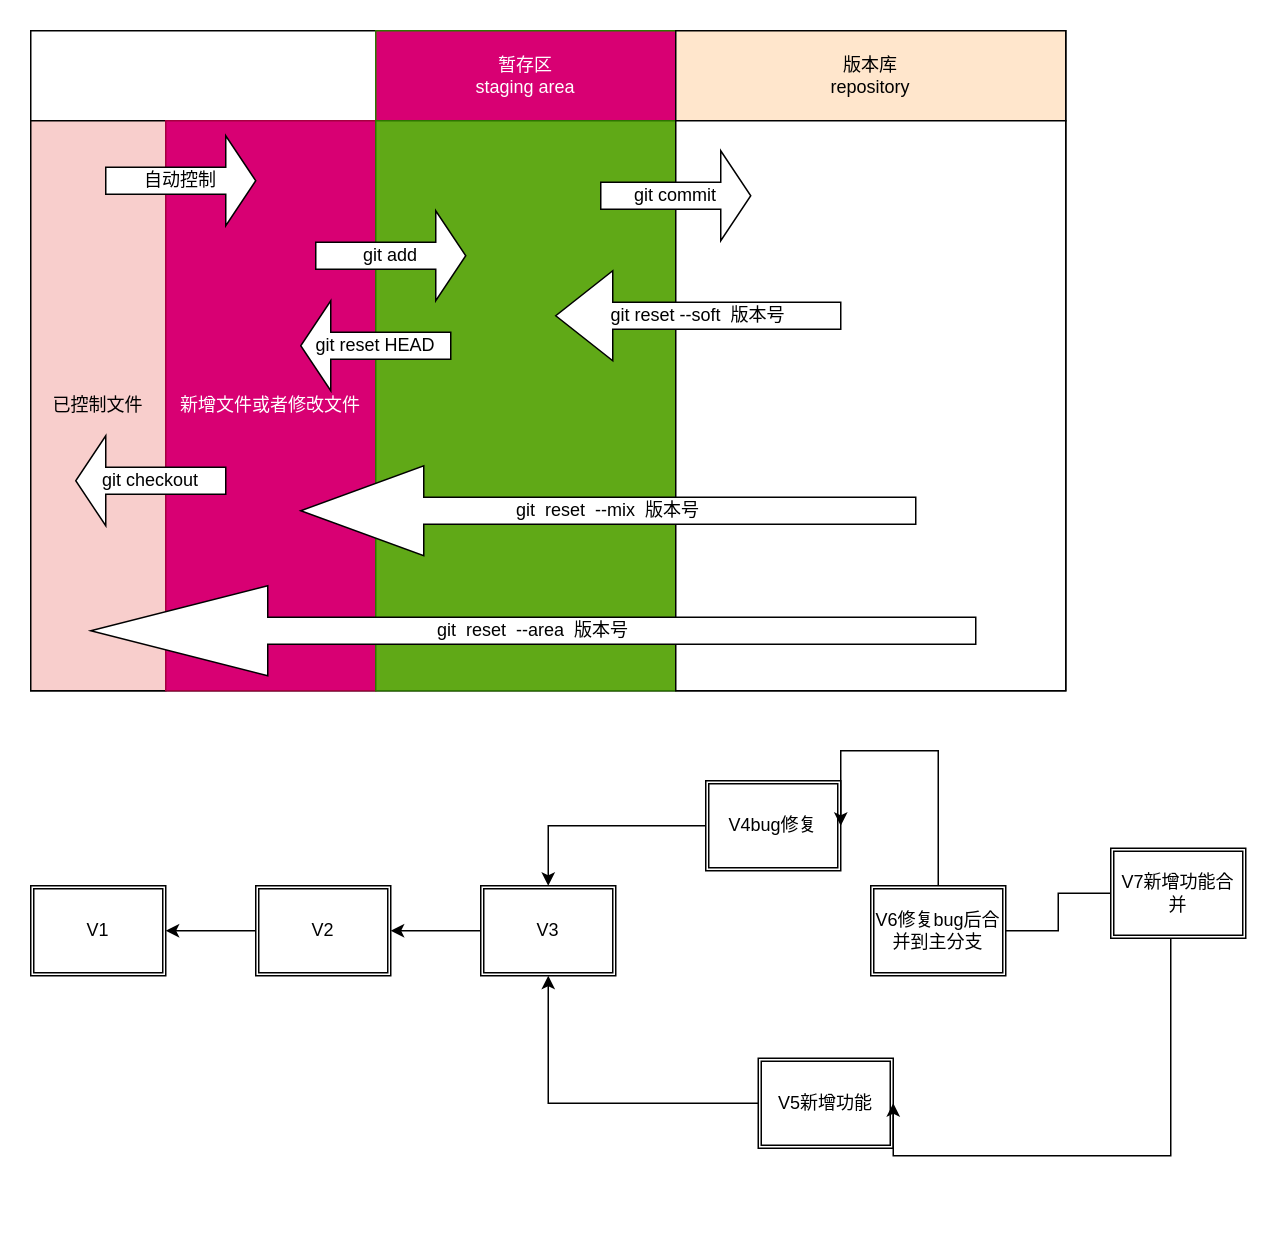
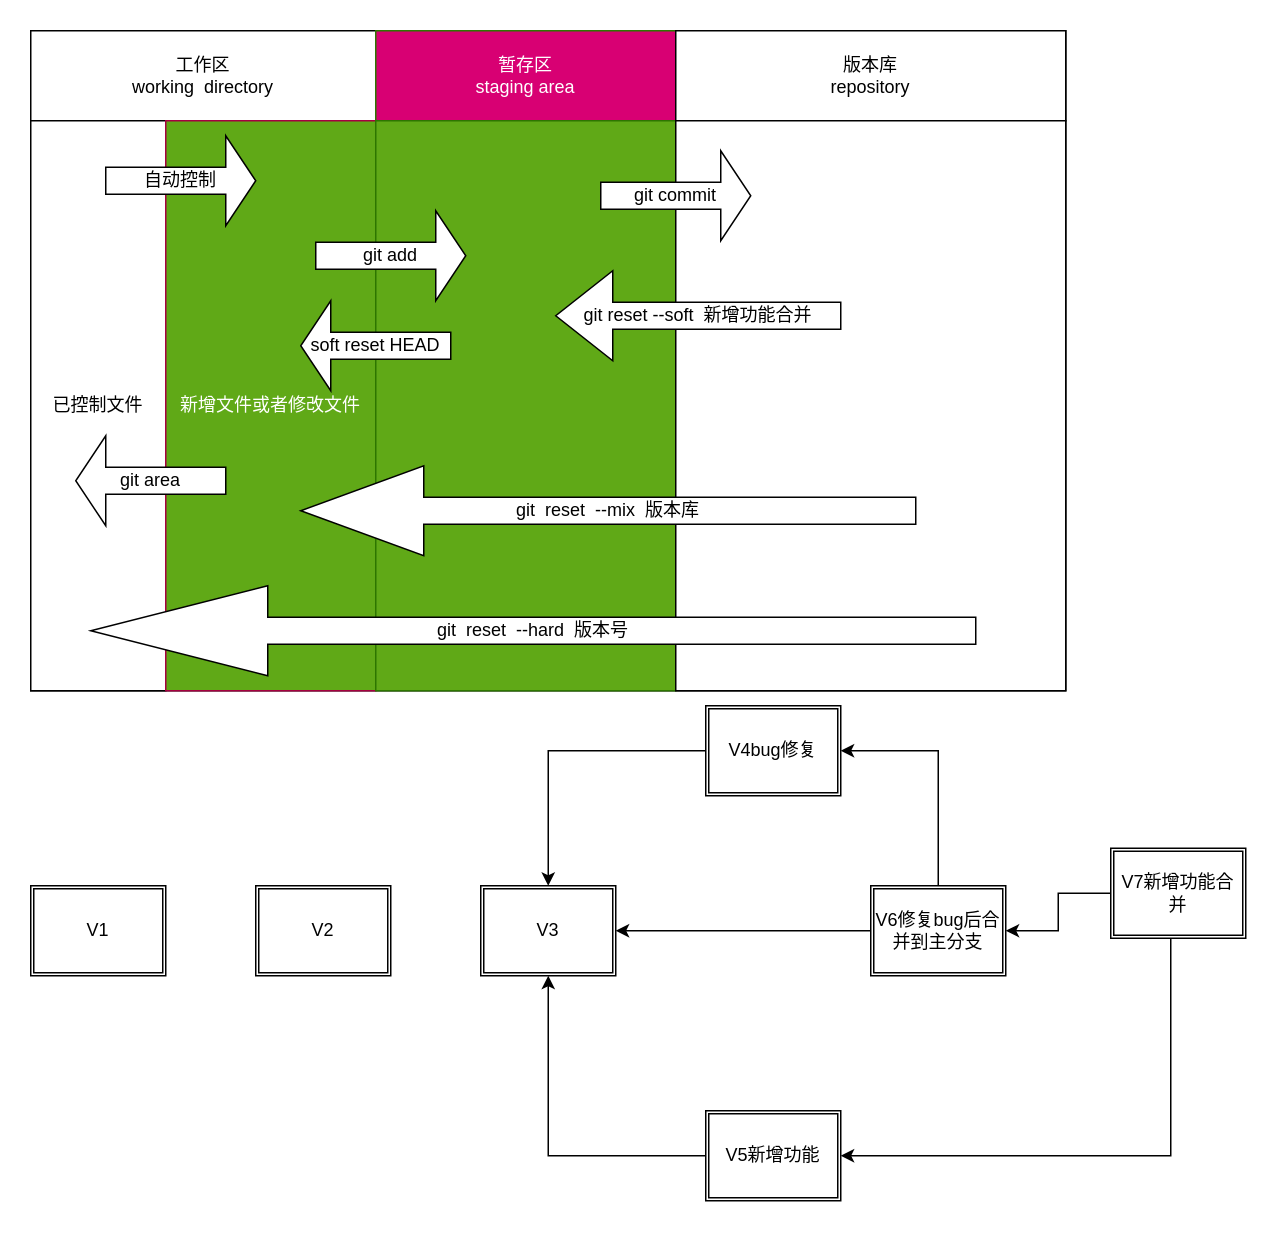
node "工作区 working directory": added
node "版本库 repository": fillcolor #ffe6cc -> #ffffff
node "git reset --soft 版本号": label "git reset --soft 版本号" -> "git reset --soft 新增功能合并"
node "git reset HEAD": label "git reset HEAD" -> "soft reset HEAD"
node "已控制文件": fillcolor #f8cecc -> #ffffff
node "新增文件或者修改文件": fillcolor #d80073 -> #60a917
node "git checkout": label "git checkout" -> "git area"
node "git reset --mix 版本号": label "git reset --mix 版本号" -> "git reset --mix 版本库"
node "git reset --area 版本号": label "git reset --area 版本号" -> "git reset --hard 版本号"
node "V4bug修复": moved (773, 826) -> (773, 751)
edge "V2" -> "V1": removed
edge "V3" -> "V2": removed
edge "V6修复bug后合并到主分支" -> "V3": added
edge "V7新增功能合并" -- "V6修复bug后合并到主分支": arrowhead none -> classic
node "V5新增功能": moved (826, 1103) -> (773, 1156)
